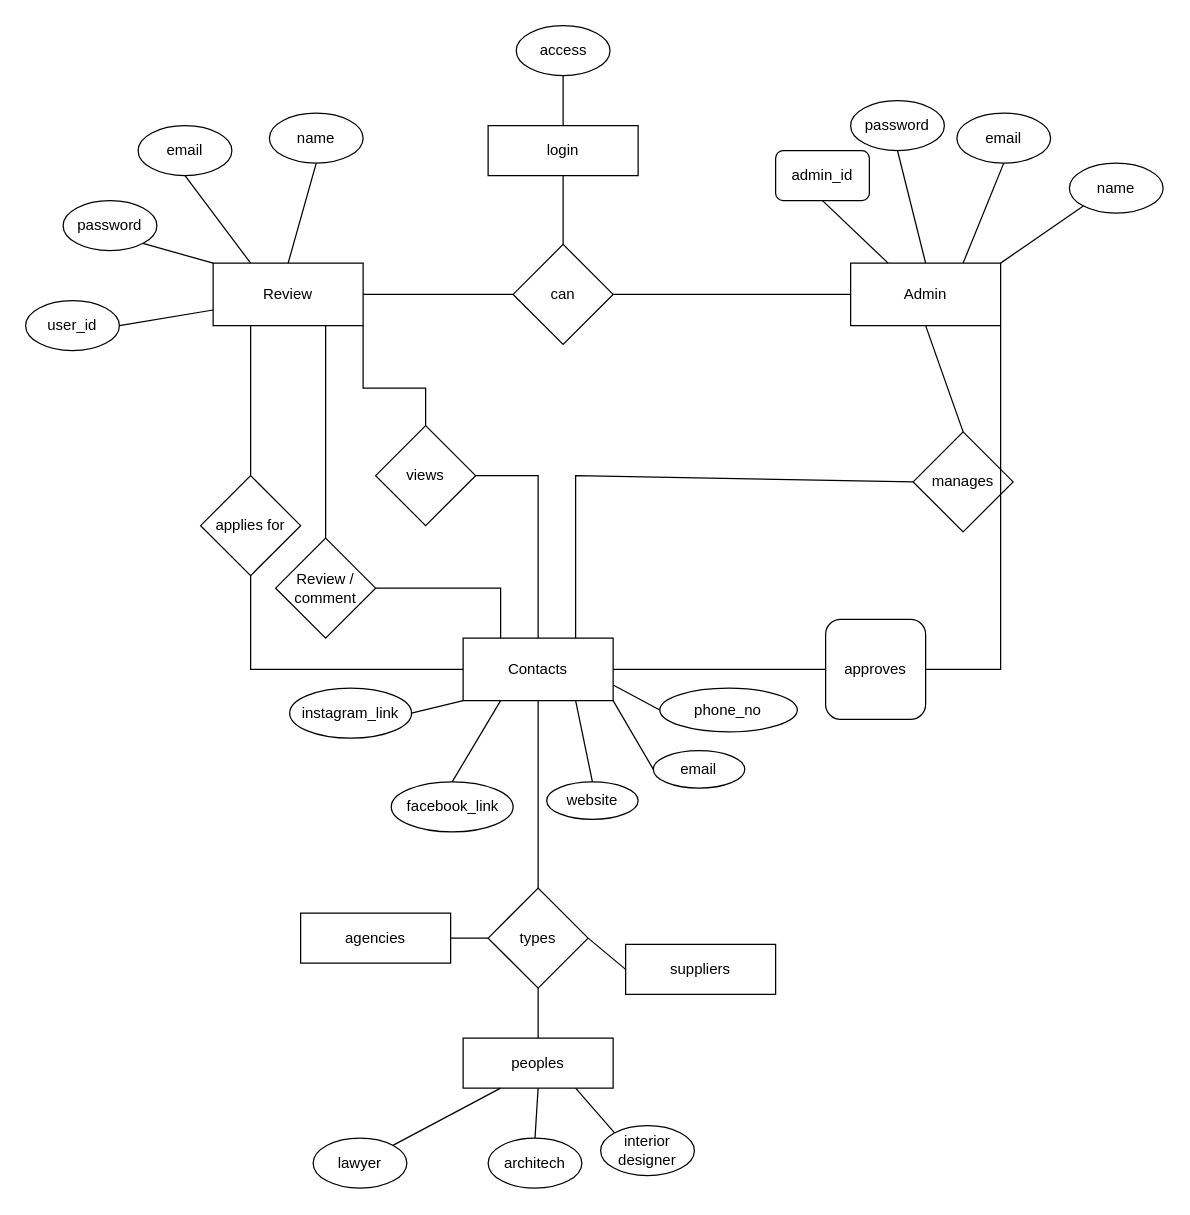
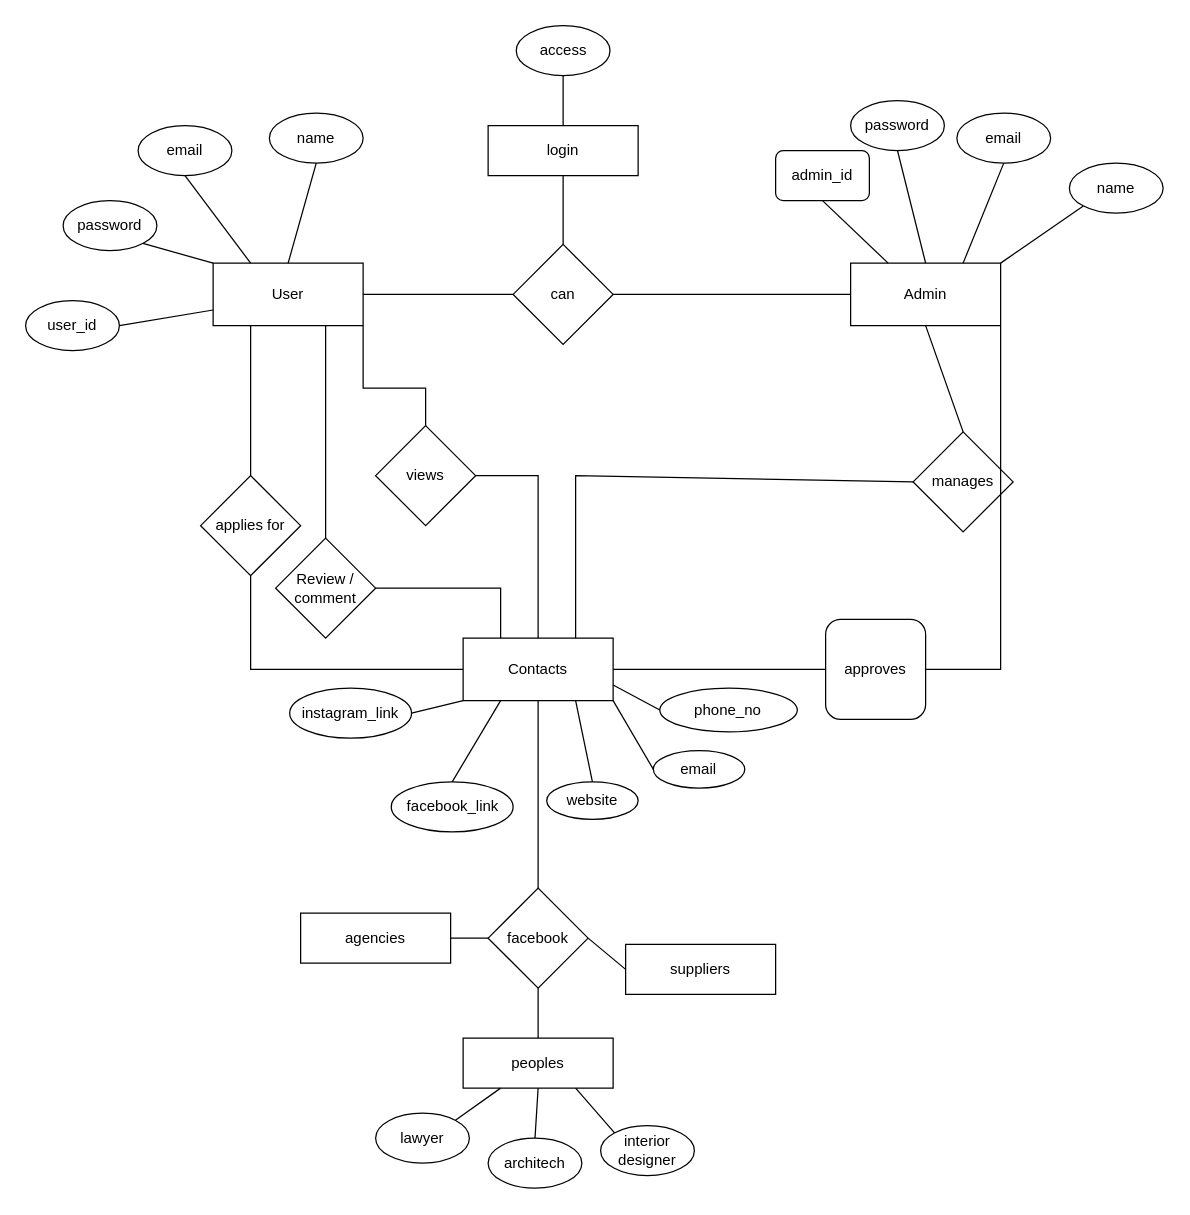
node "Review": label "Review" -> "User"
node "types": label "types" -> "facebook"
node "lawyer": moved (360, 1163) -> (423, 1138)
